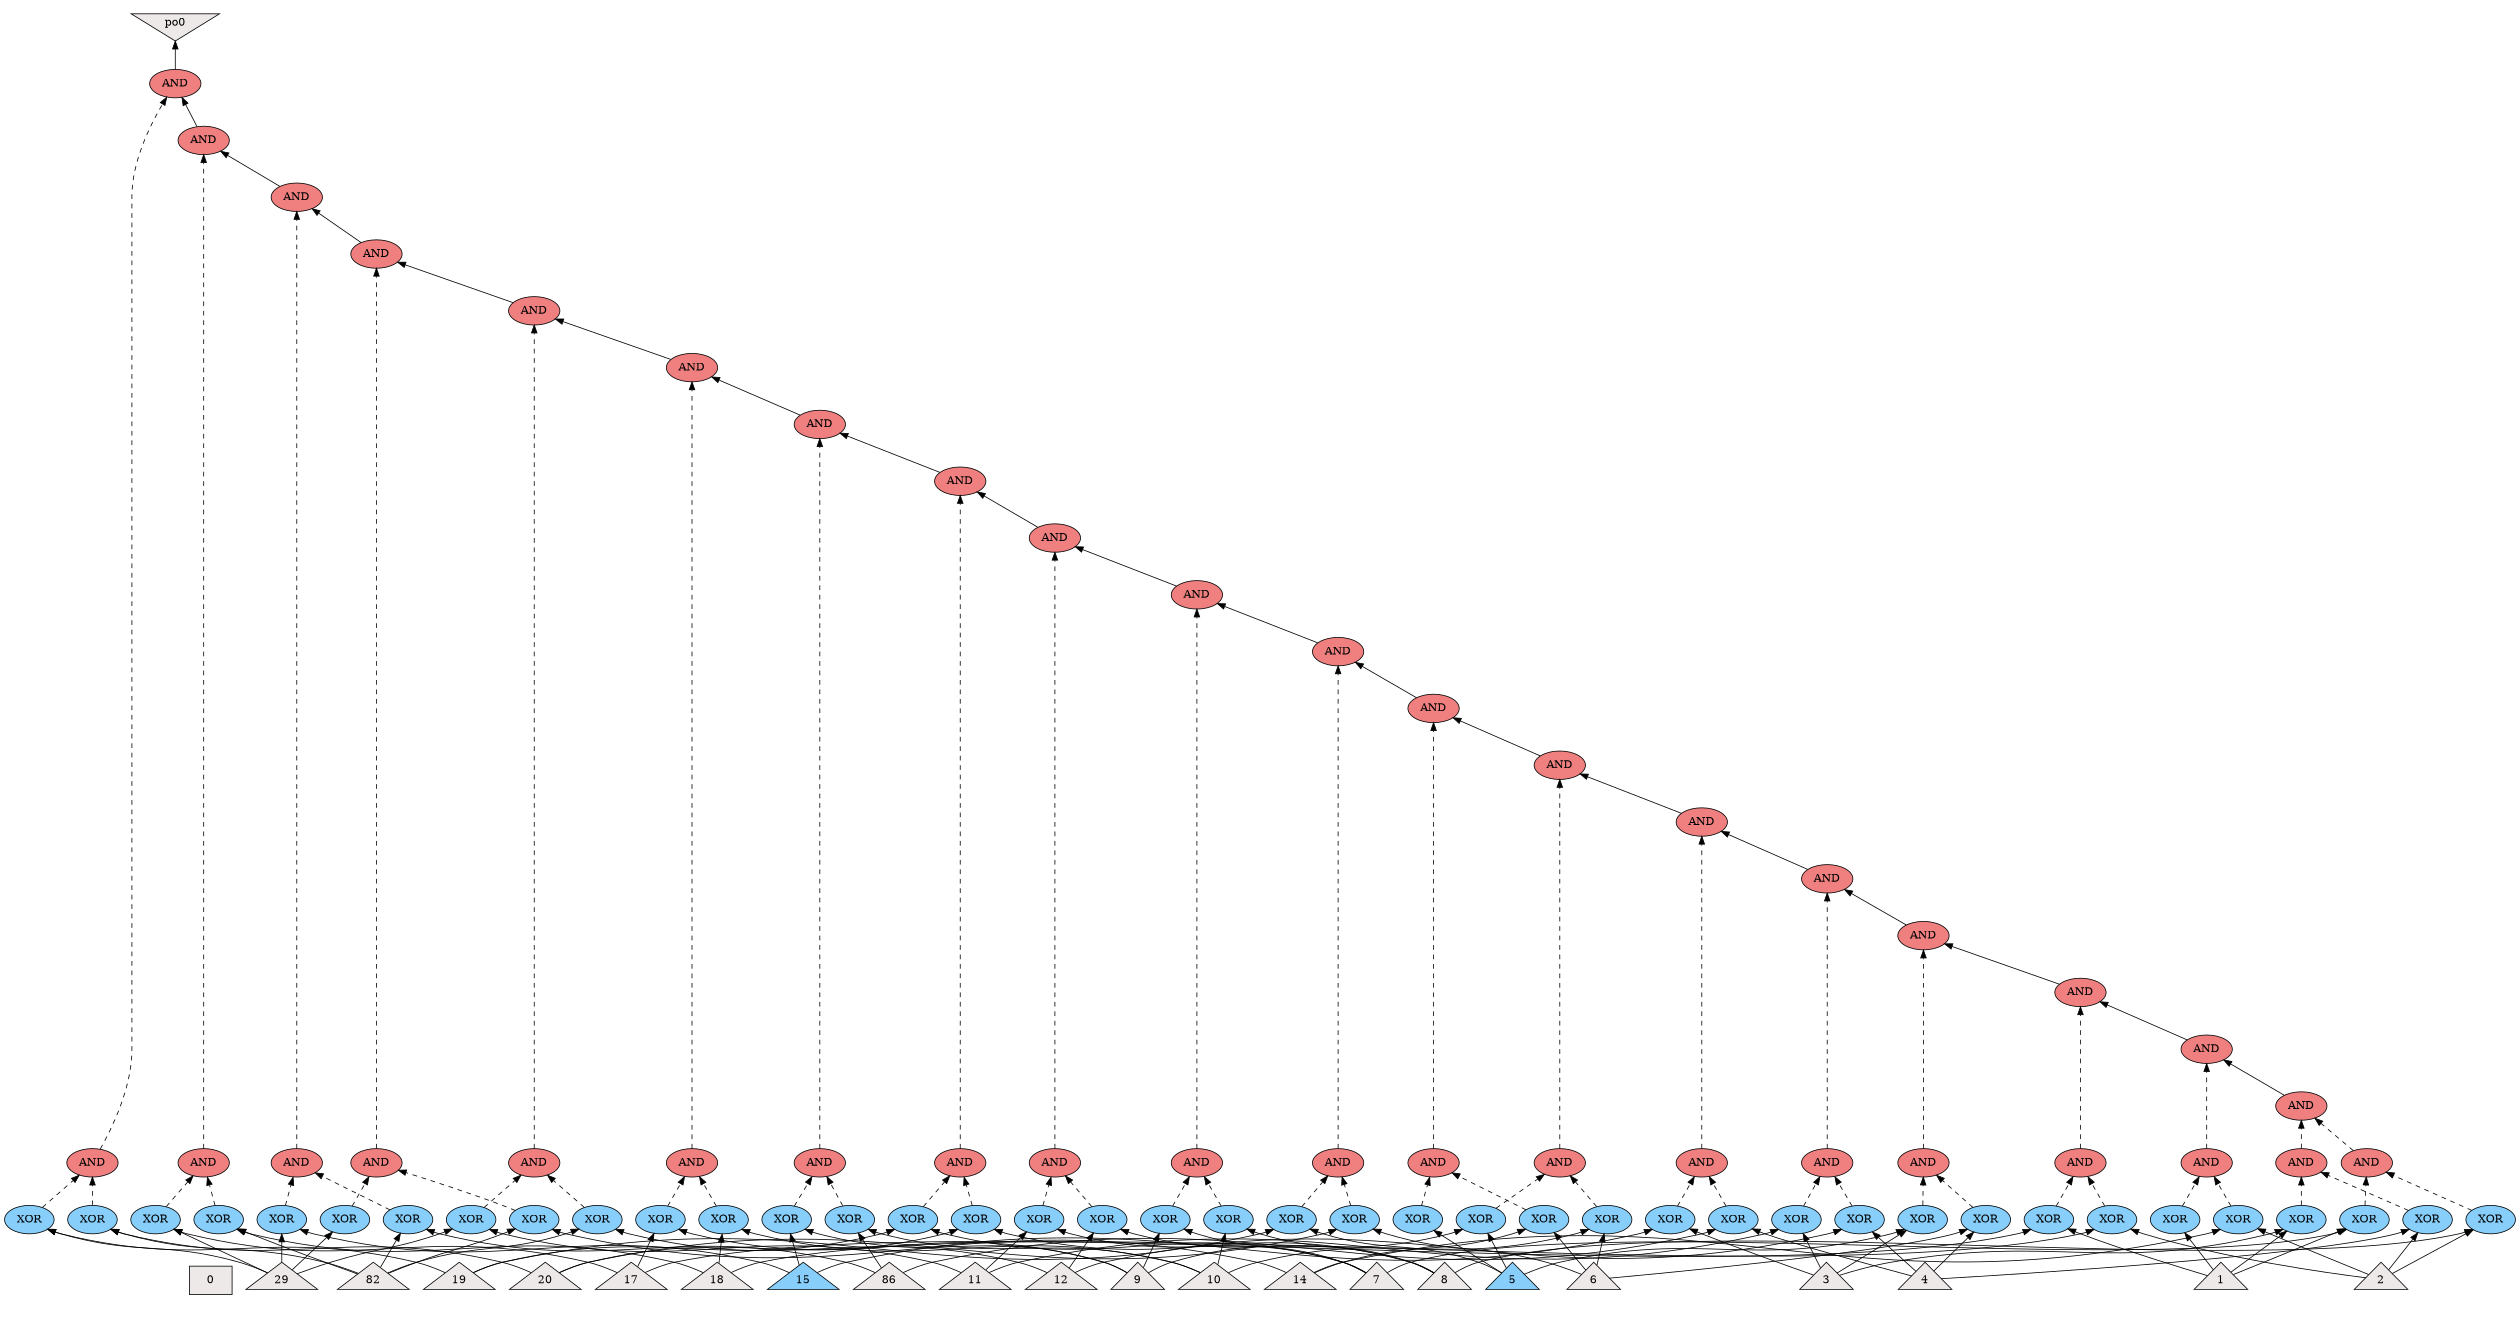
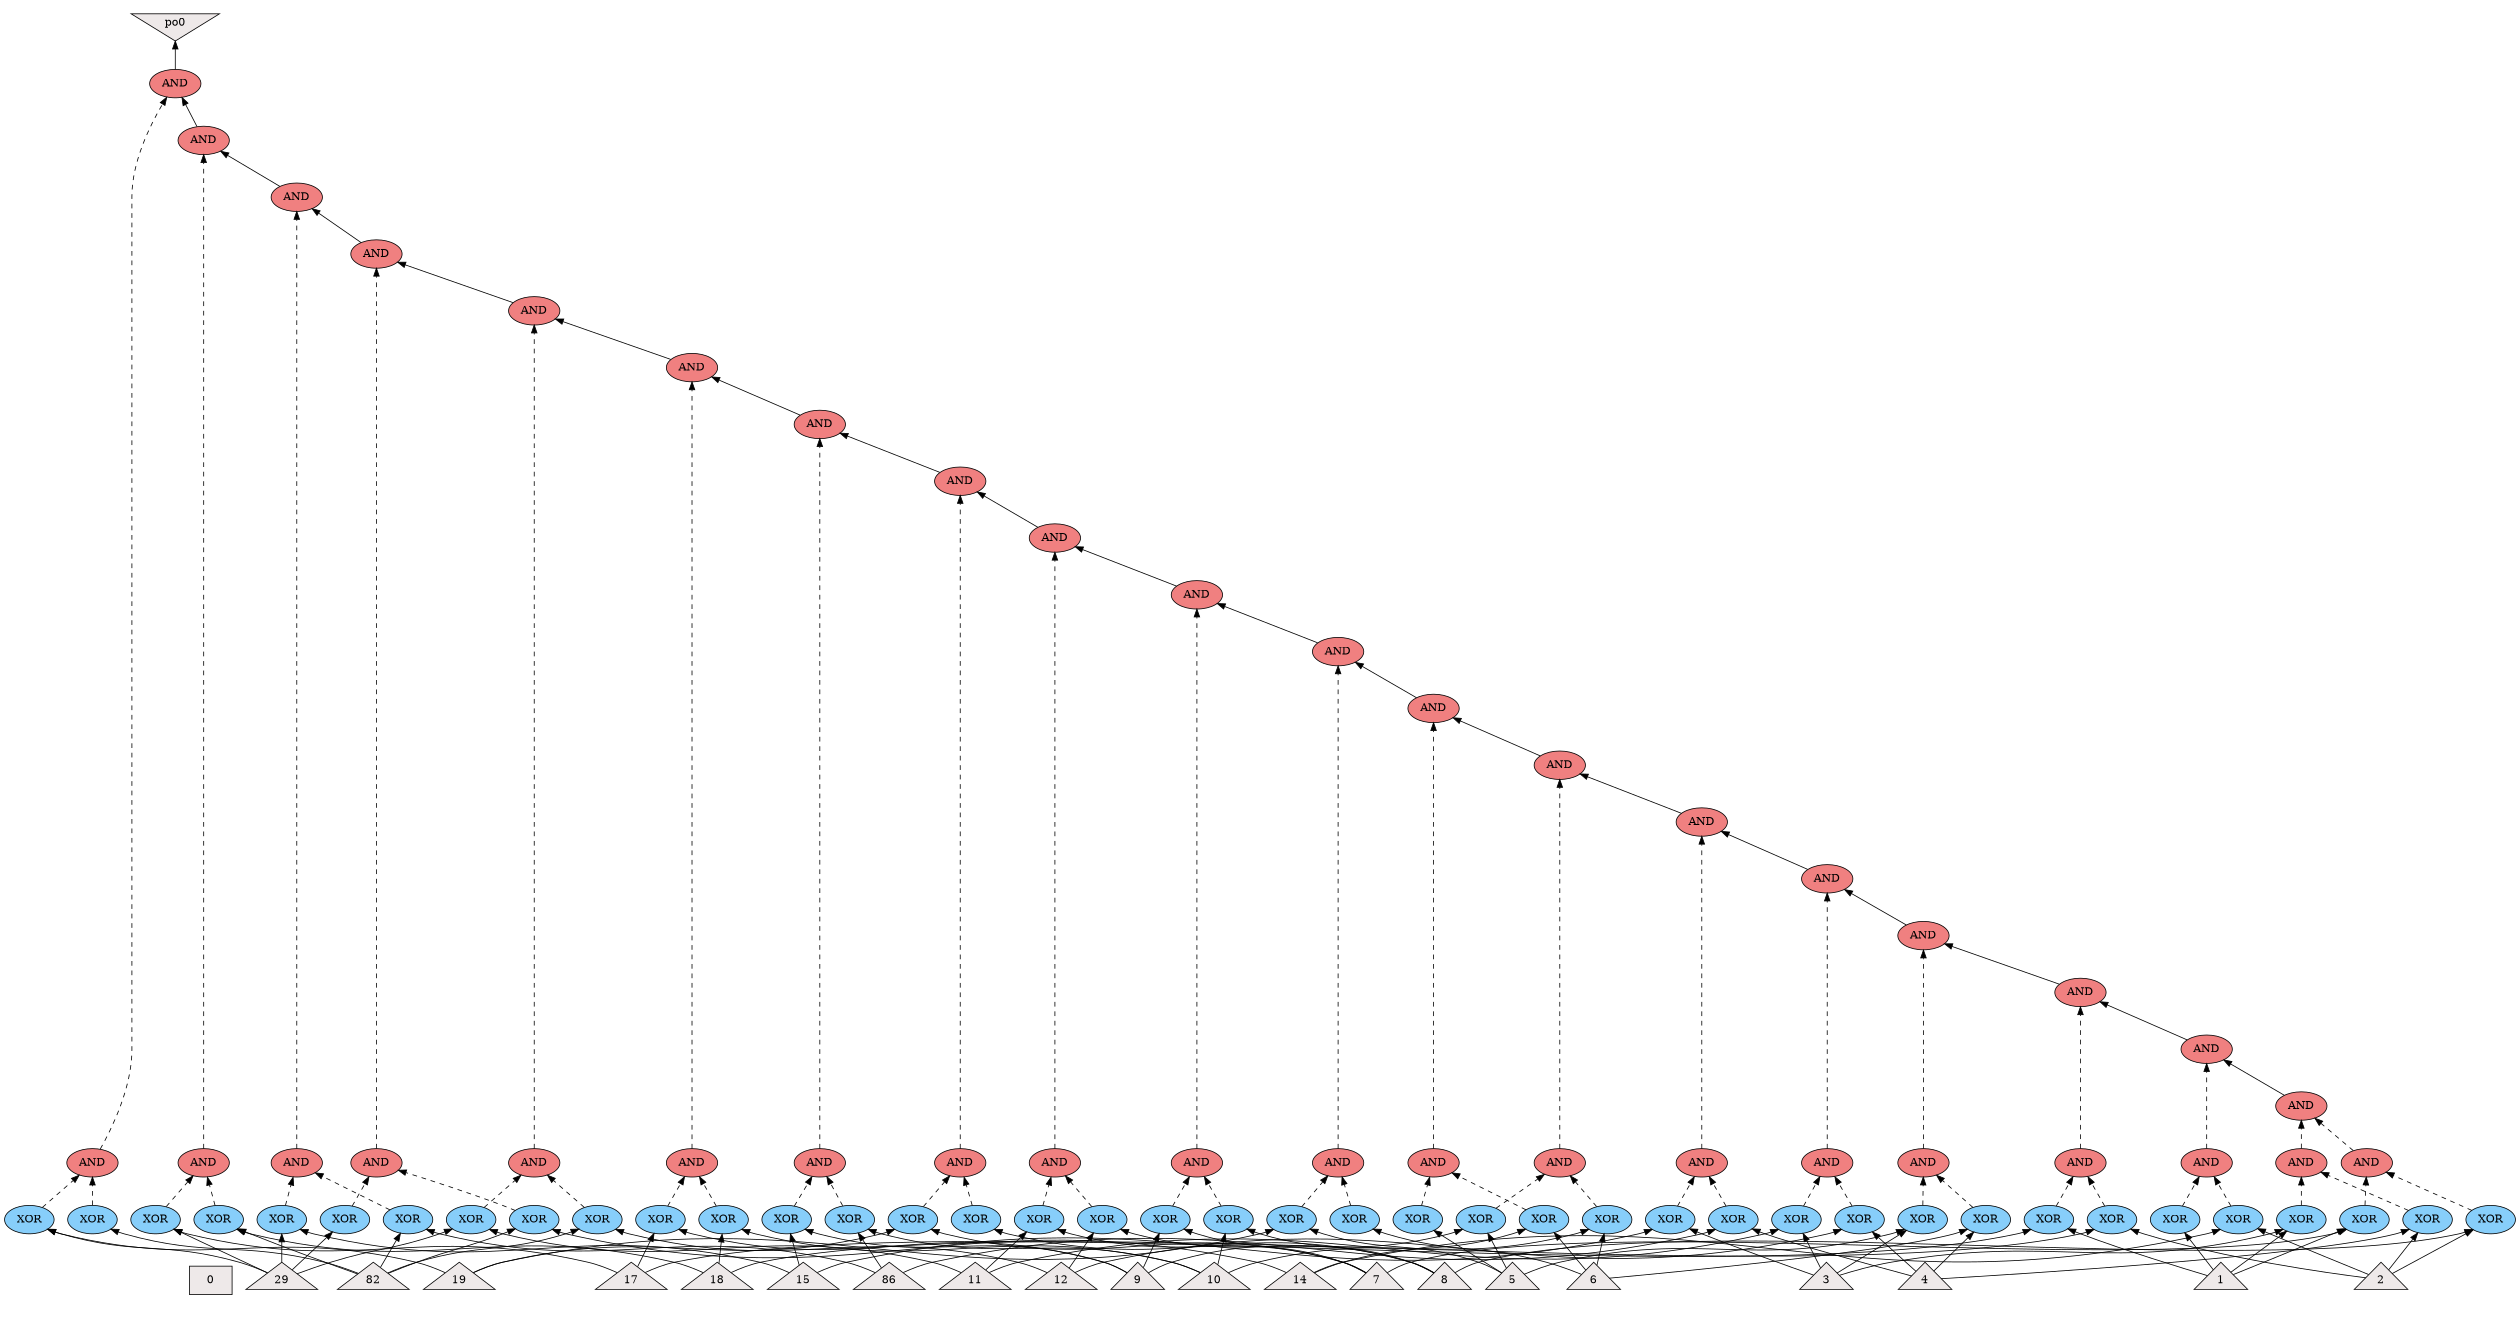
node "20": removed
node "15": fillcolor lightskyblue -> snow2
node "5": fillcolor lightskyblue -> snow2
